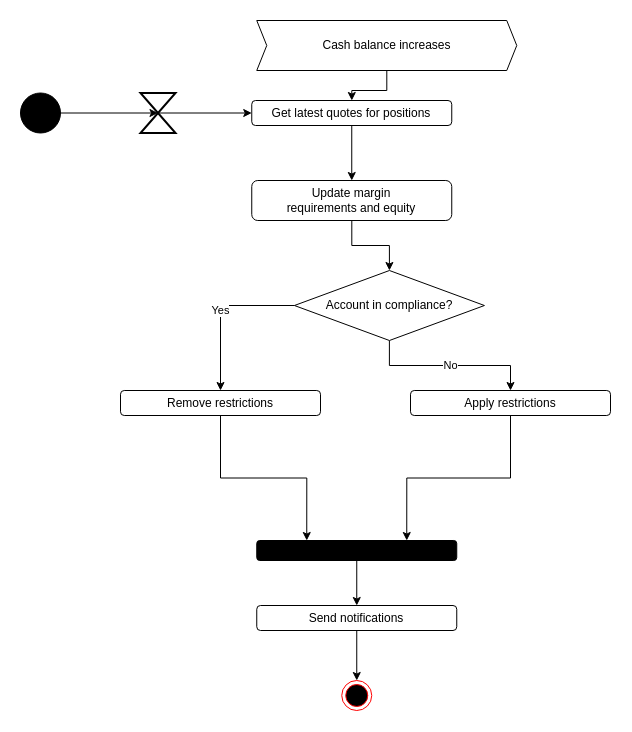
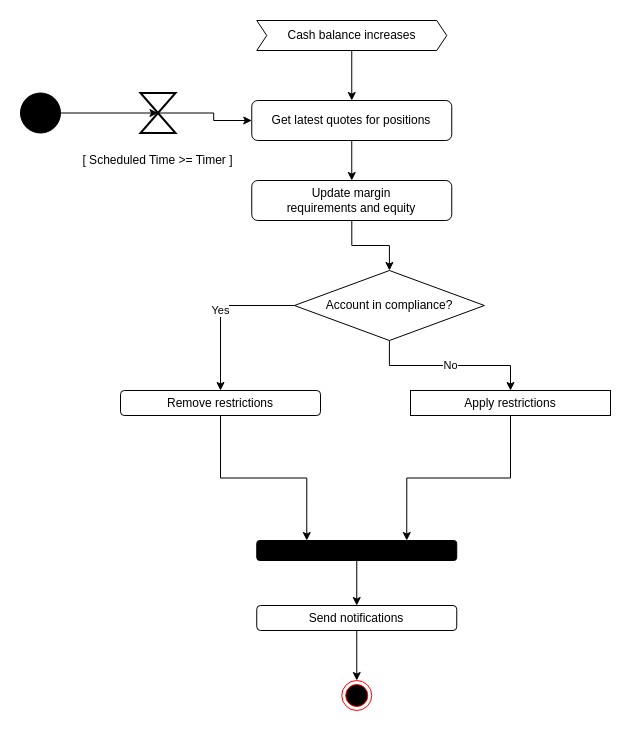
node "Cash balance increases": size 260x50 -> 190x30
node "Get latest quotes for positions": size 200x25 -> 200x40
node "[ Scheduled Time >= Timer ]": added
node "Apply restrictions": shape rounded rectangle -> rectangle
